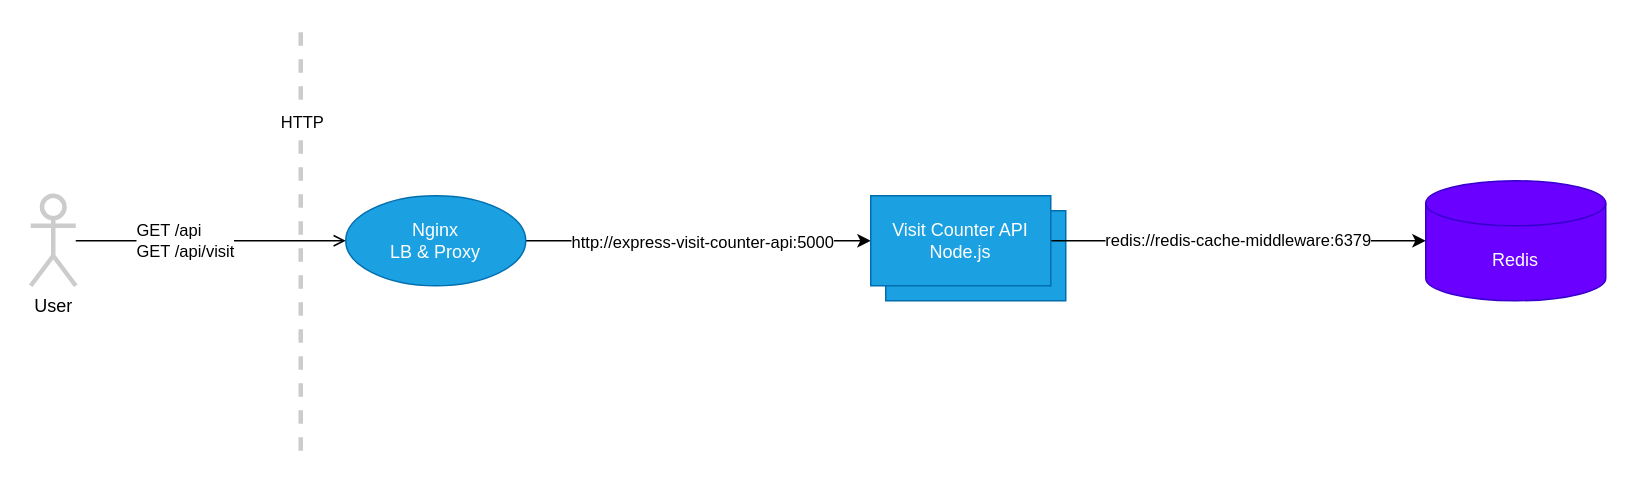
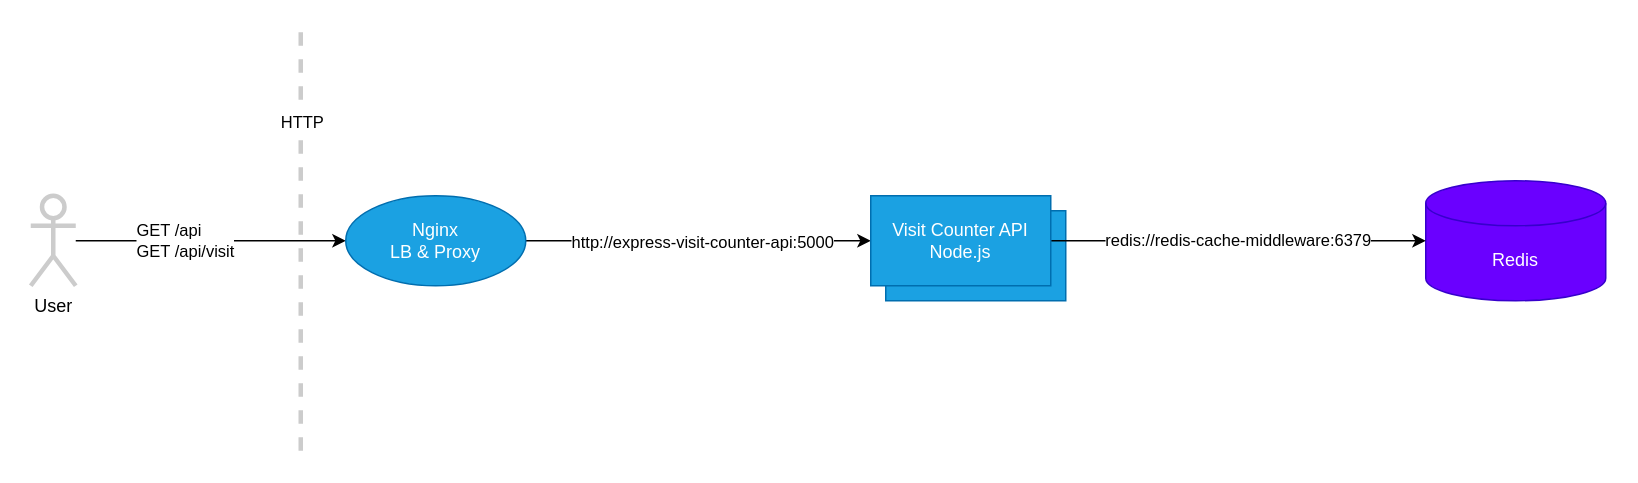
edge "User" -> "Nginx LB & Proxy": arrowhead open -> classic
